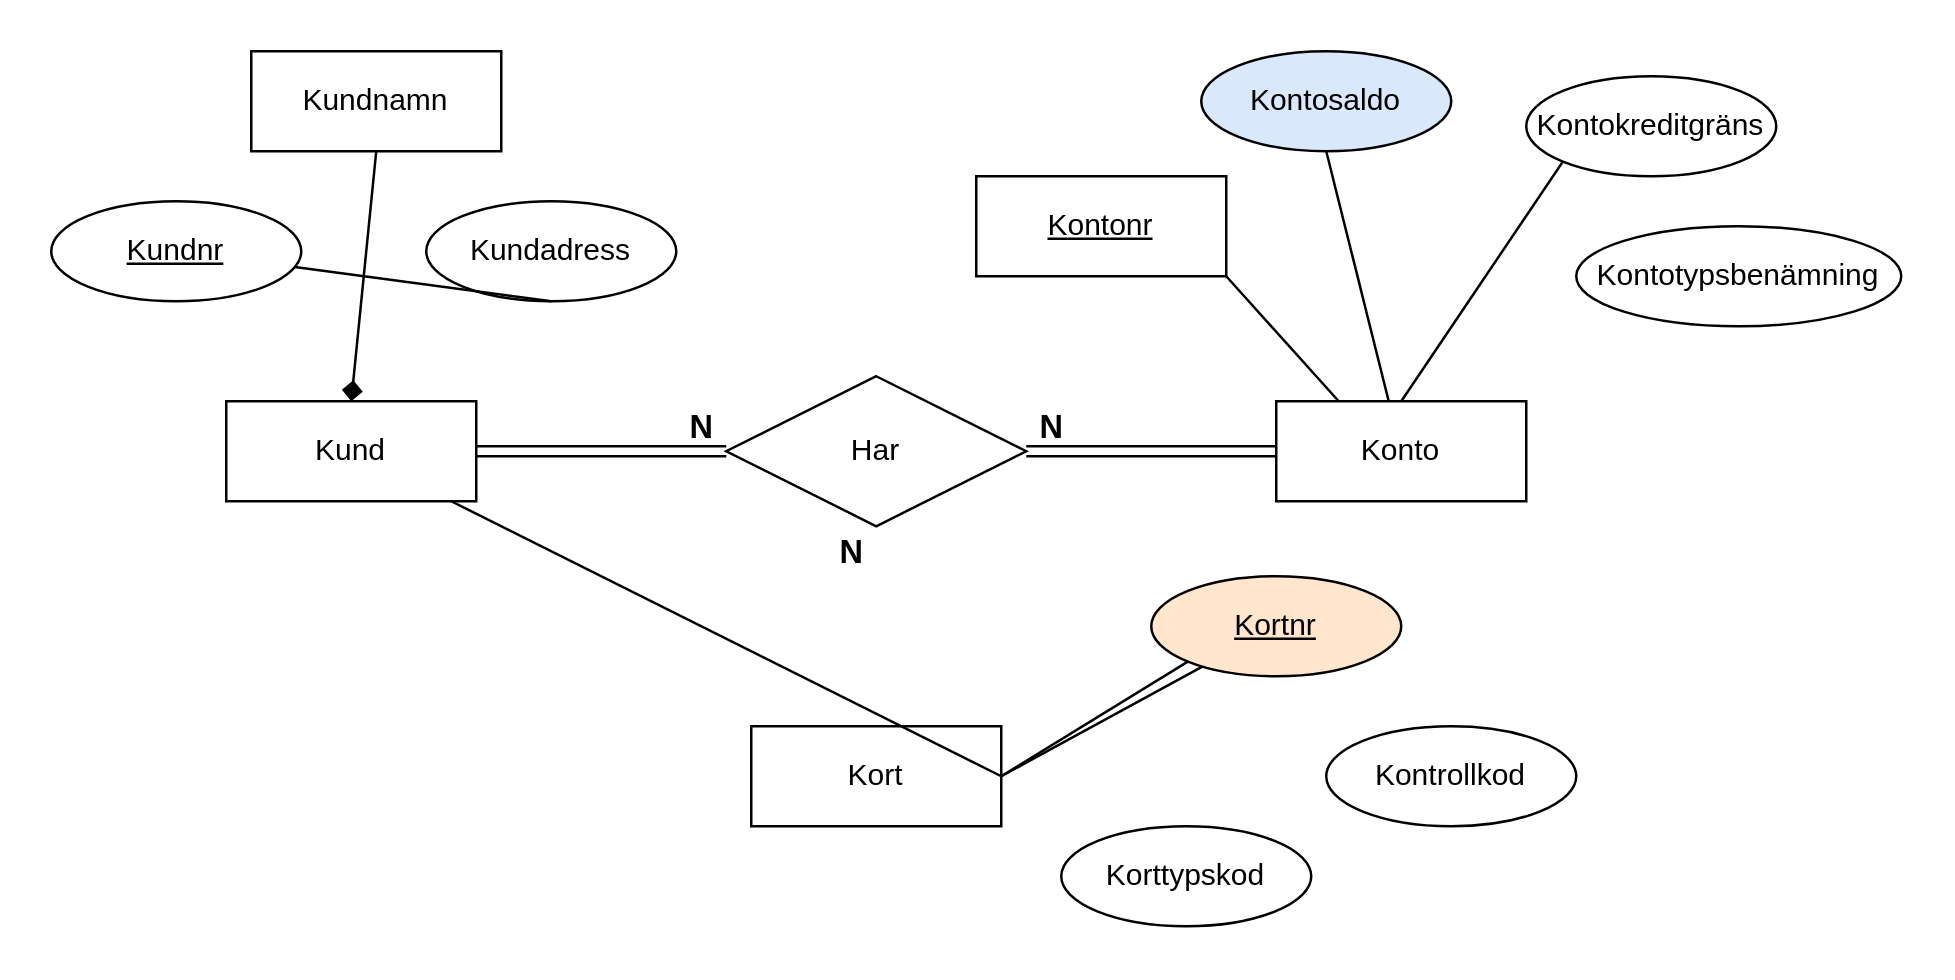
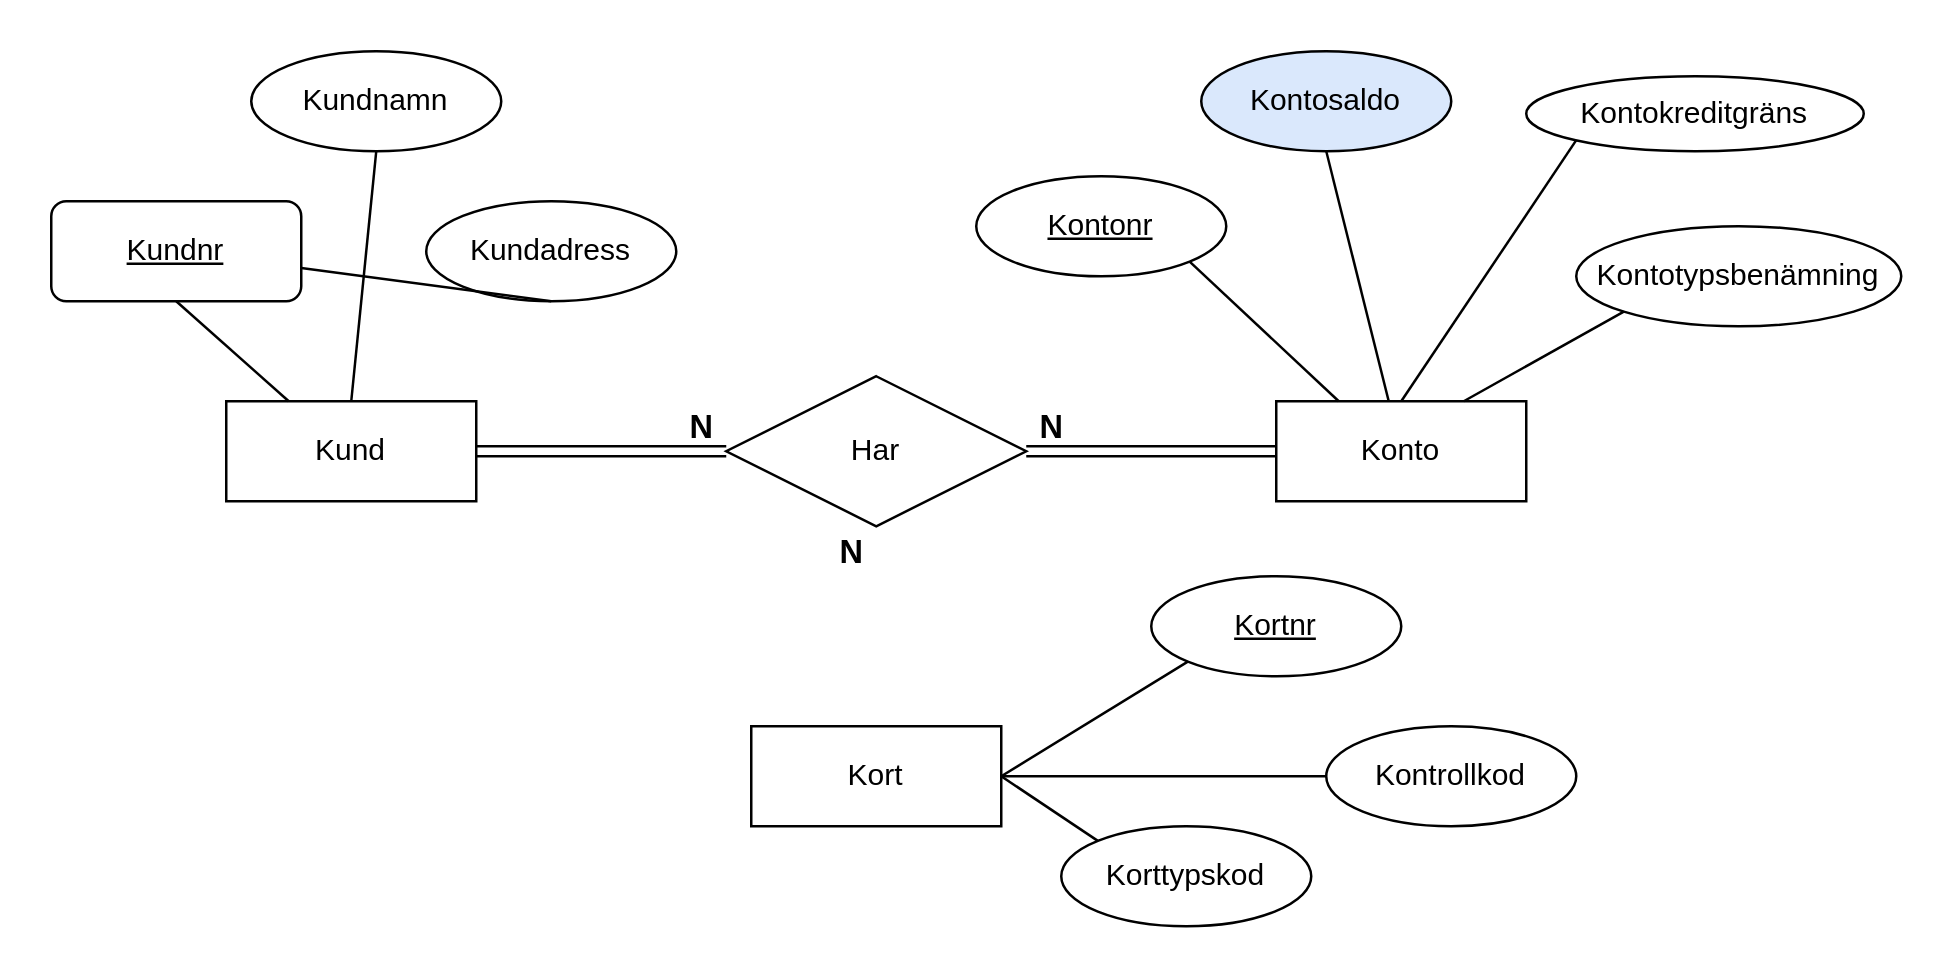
node "Kundnamn": shape rectangle -> ellipse
node "Kontokreditgräns": size 250x100 -> 338x75
node "Kontonr": shape rectangle -> ellipse
node "Kundnr": shape ellipse -> rounded rectangle
edge "Kundnr" -- "Kund": added
edge "Kontotypsbenämning" -- "Konto": added
edge "Kundnamn" -> "Kund": arrowhead diamond -> none
node "Kortnr": fillcolor #ffe6cc -> #ffffff
edge "Kund" -- "Kort": now "Kontrollkod" -- "Kort"
edge "Kortnr" -- "Kort": now "Korttypskod" -- "Kort"
